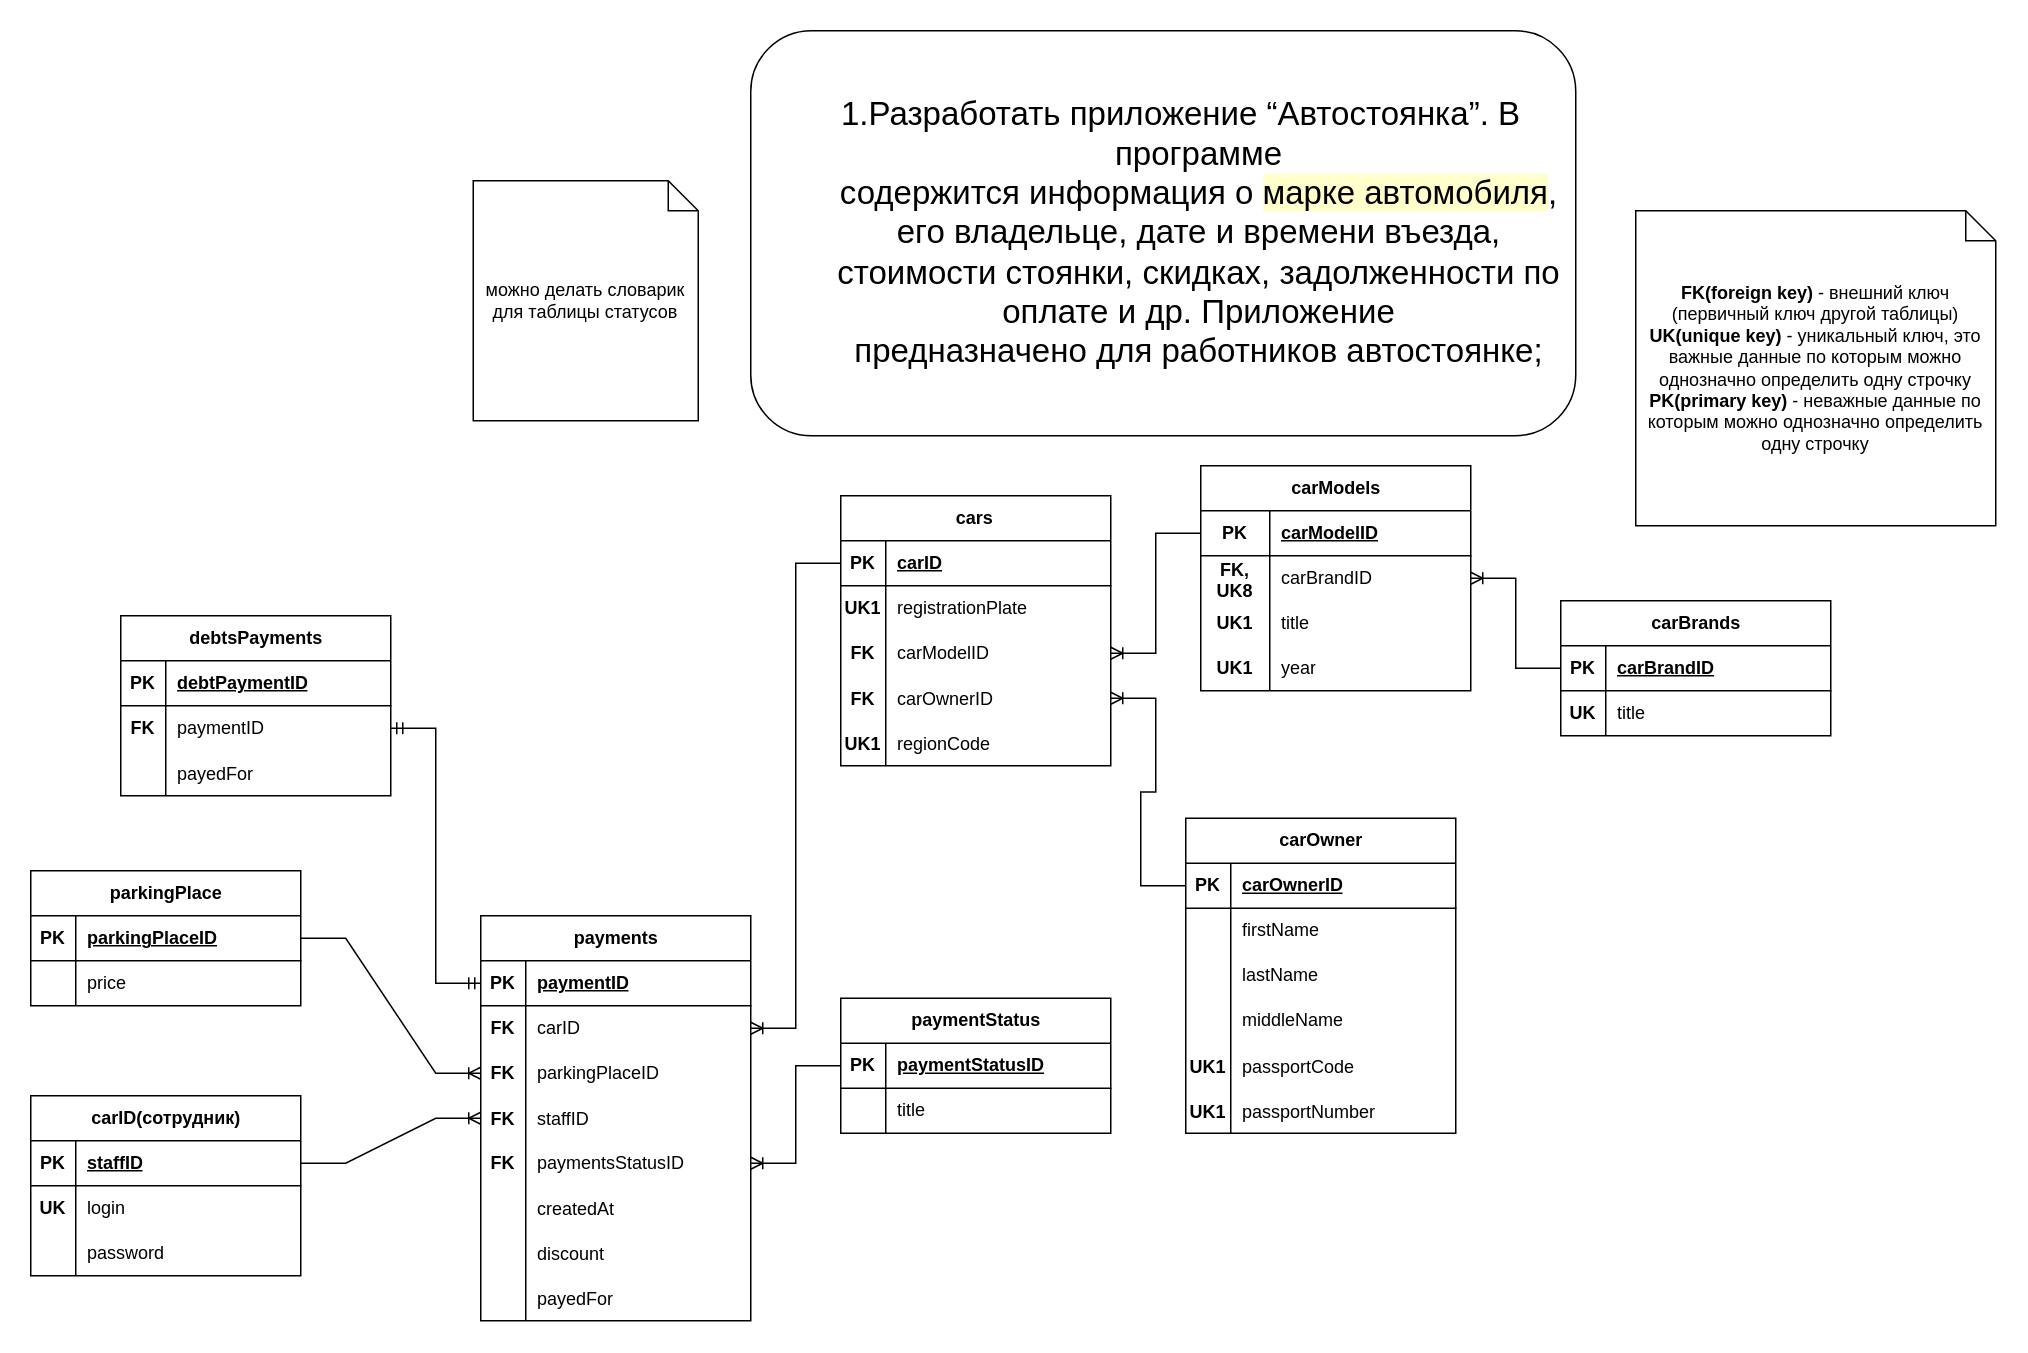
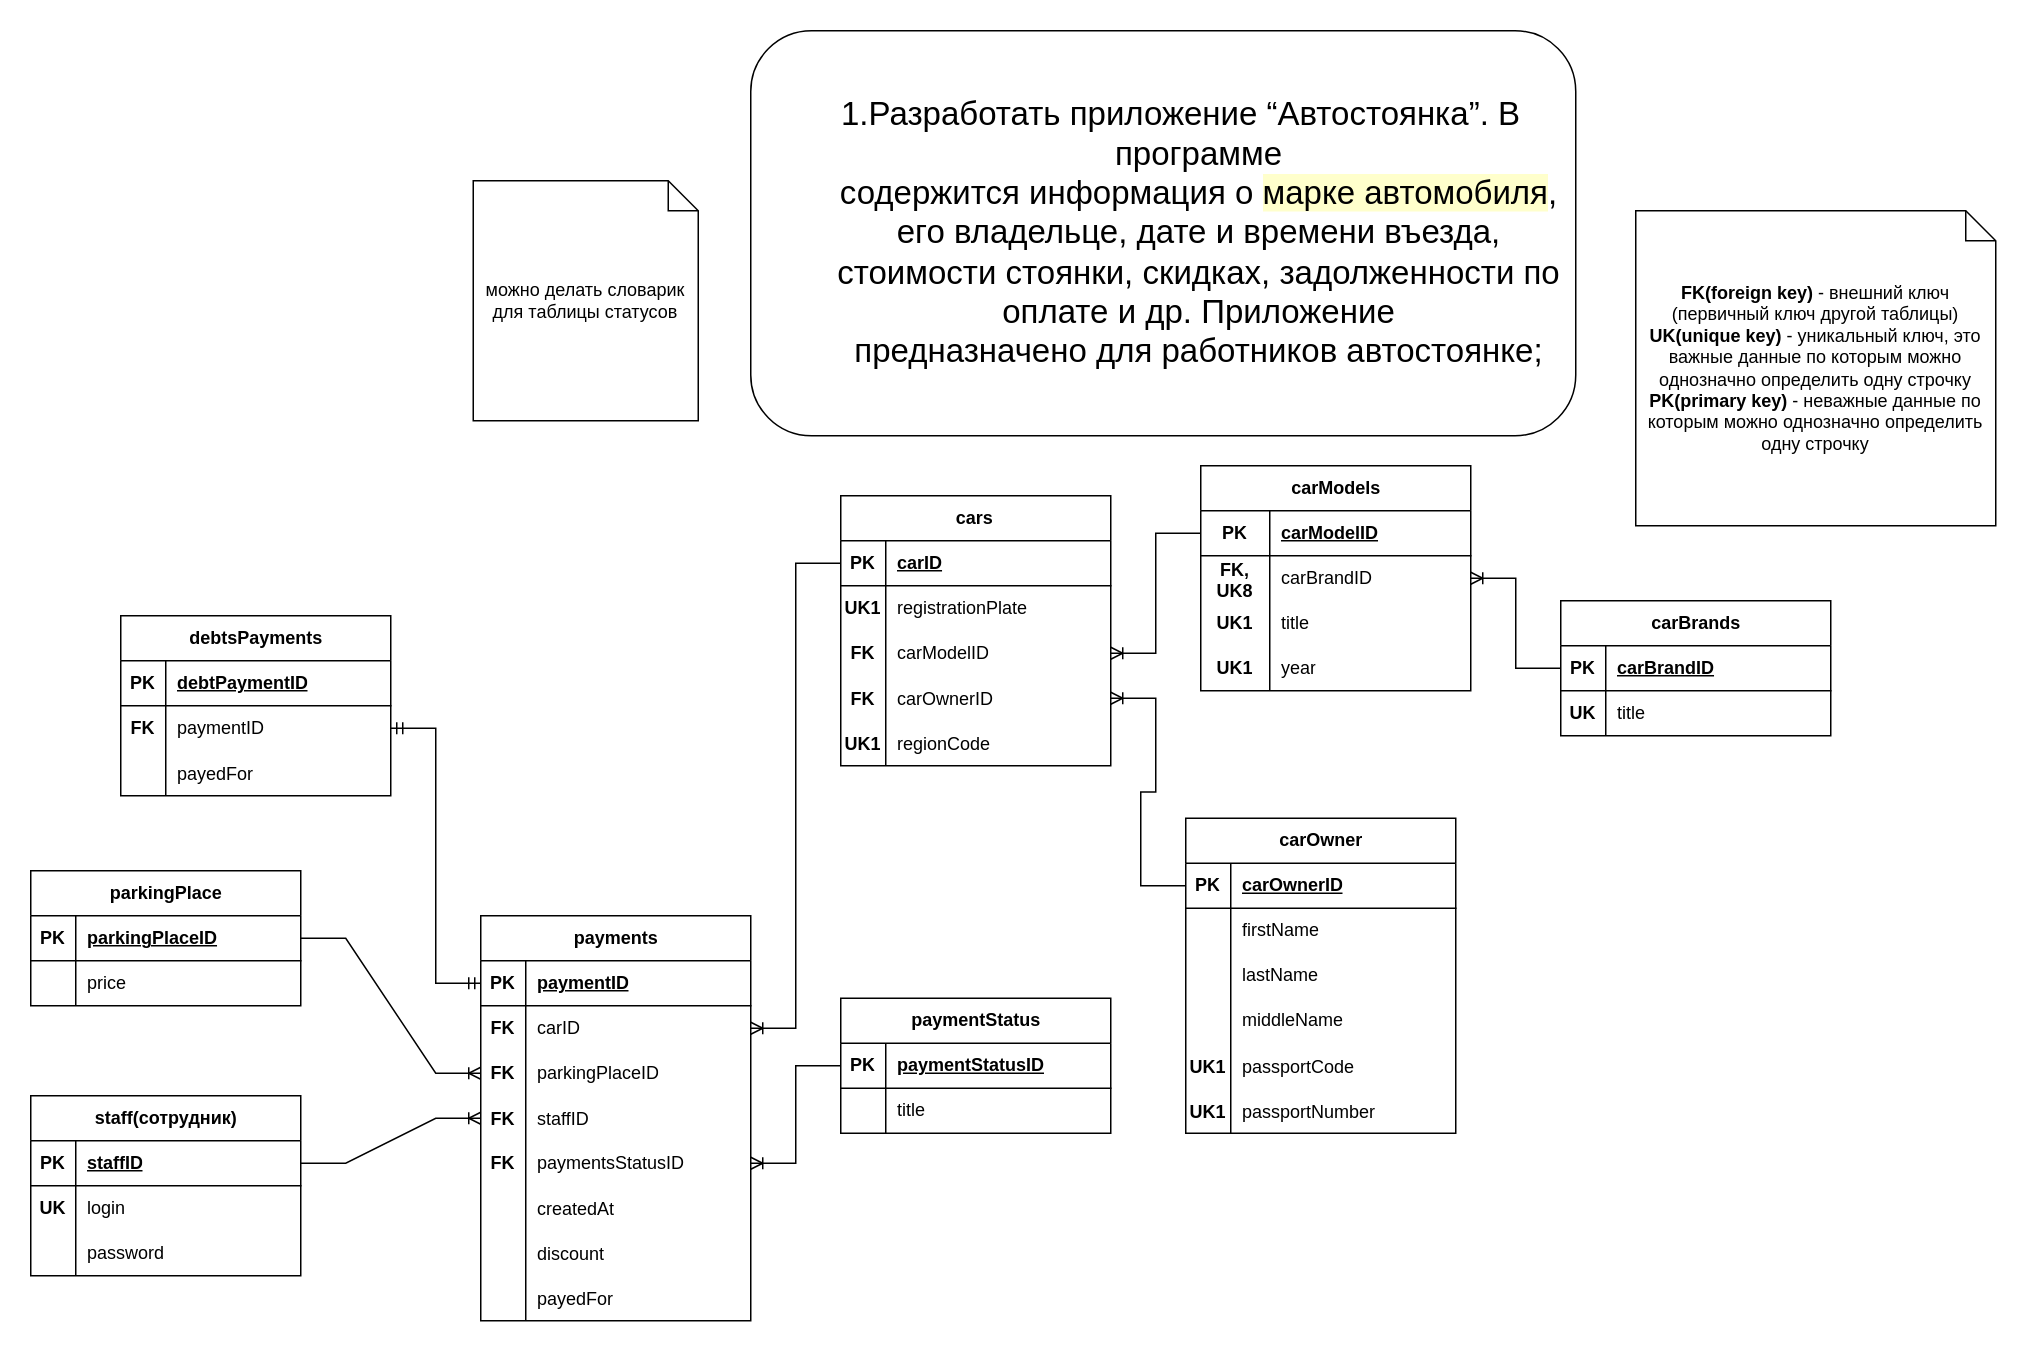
node "carID(сотрудник)": label "carID(сотрудник)" -> "staff(сотрудник)"
